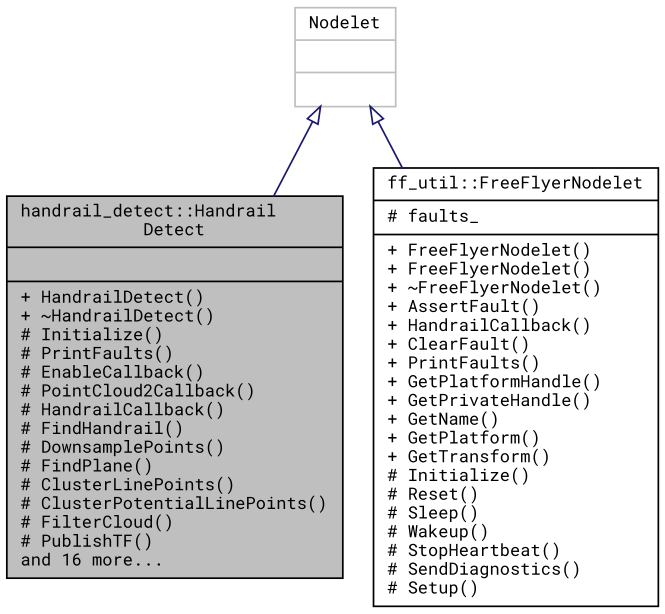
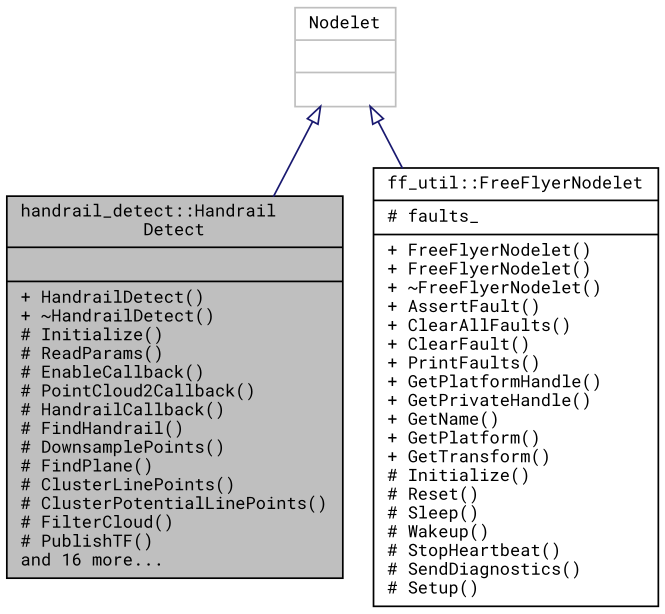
node "ff_util::FreeFlyerNodelet": text "+ HandrailCallback()" -> "+ ClearAllFaults()"
node "handrail_detect::Handrail": text "# PrintFaults()" -> "# ReadParams()"
